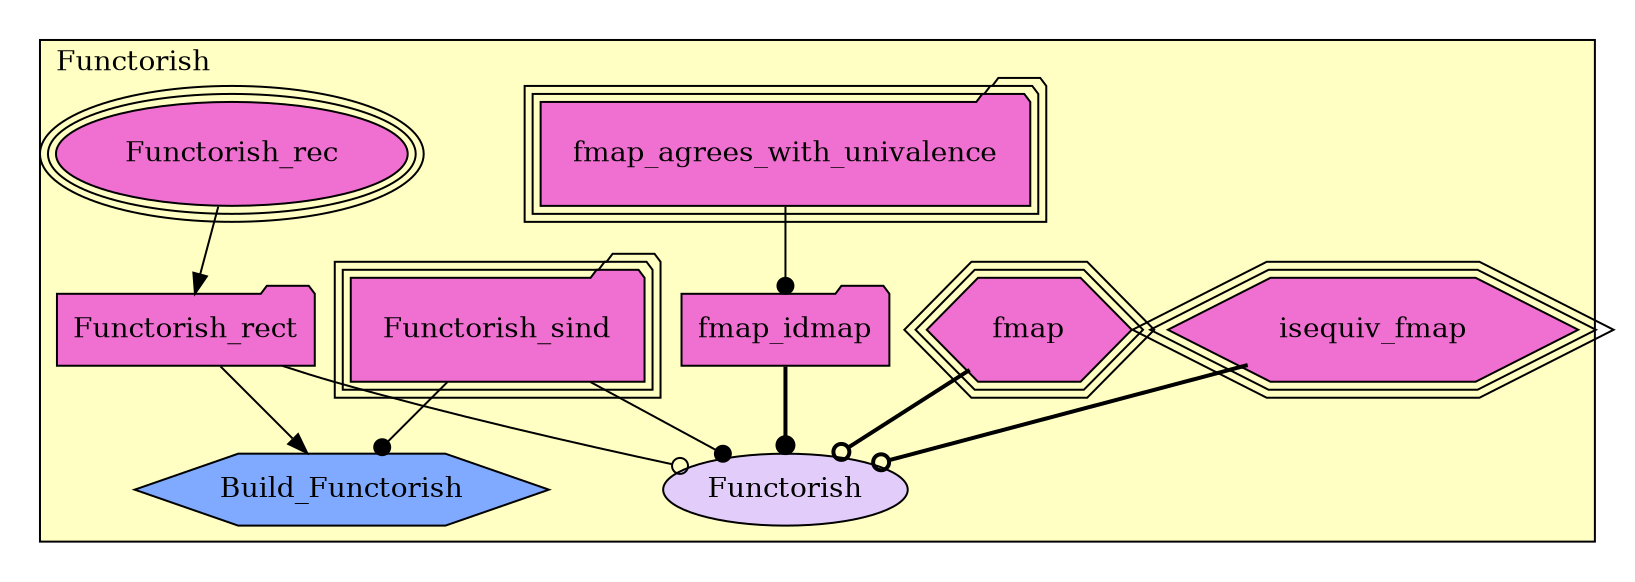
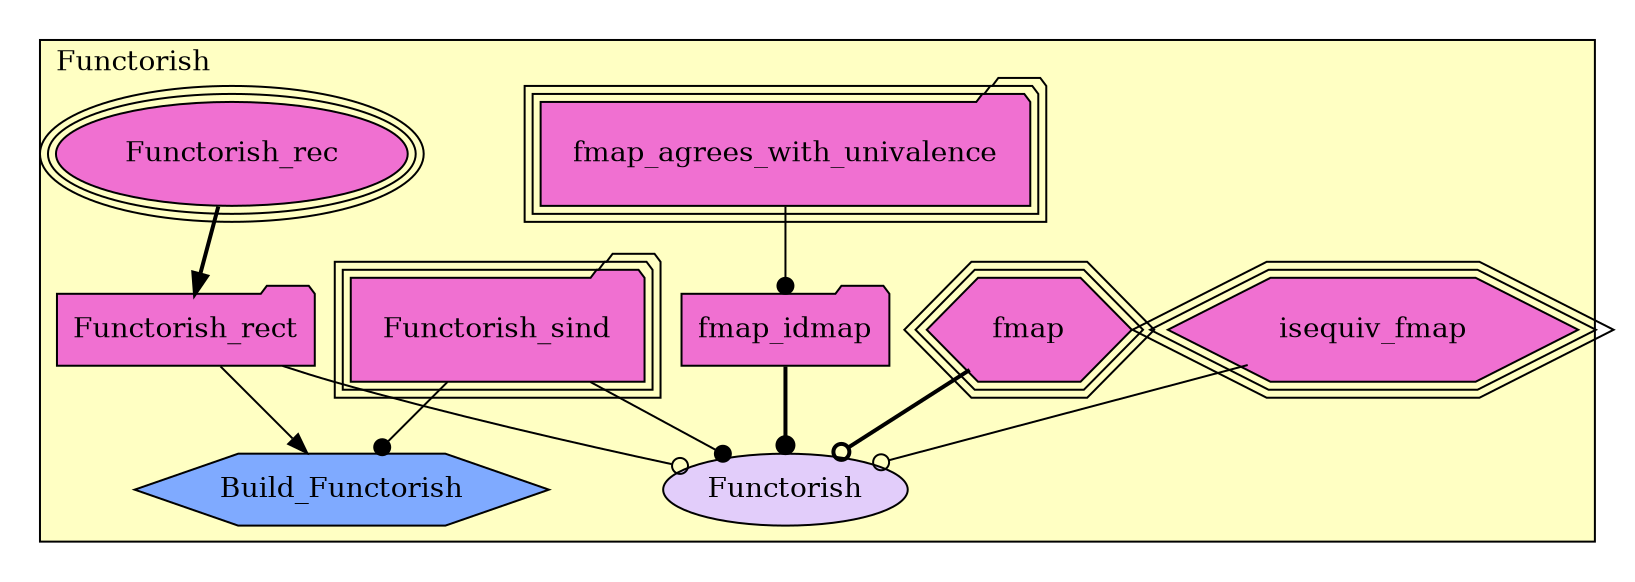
edge "Functorish_rec" -> "Functorish_rect": style solid -> bold
edge "isequiv_fmap" -> "Functorish": style bold -> solid
